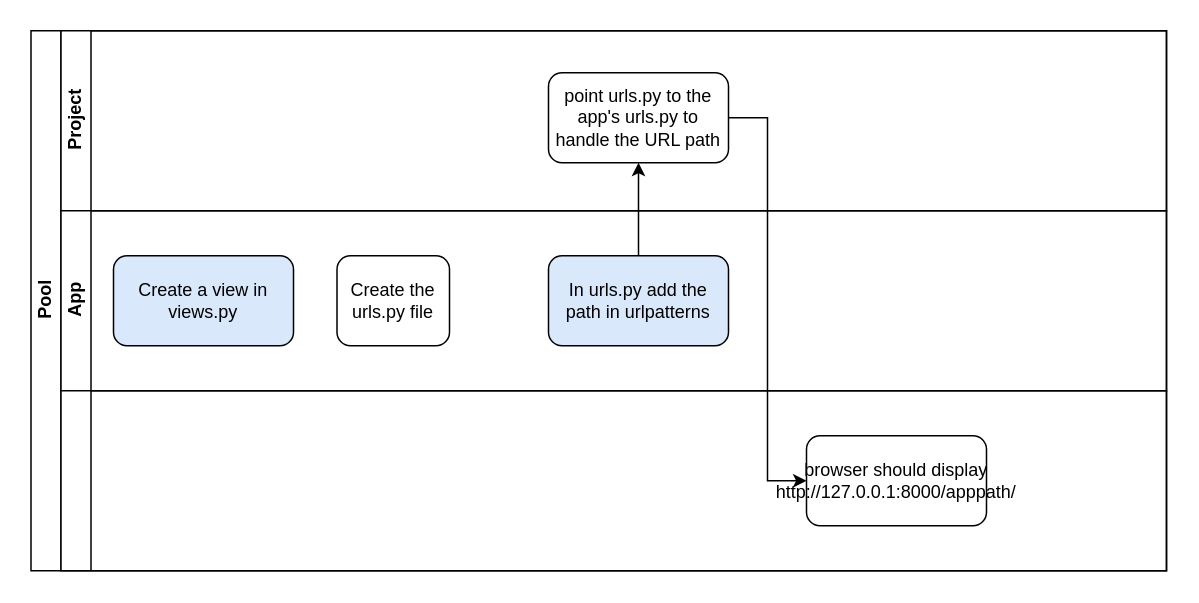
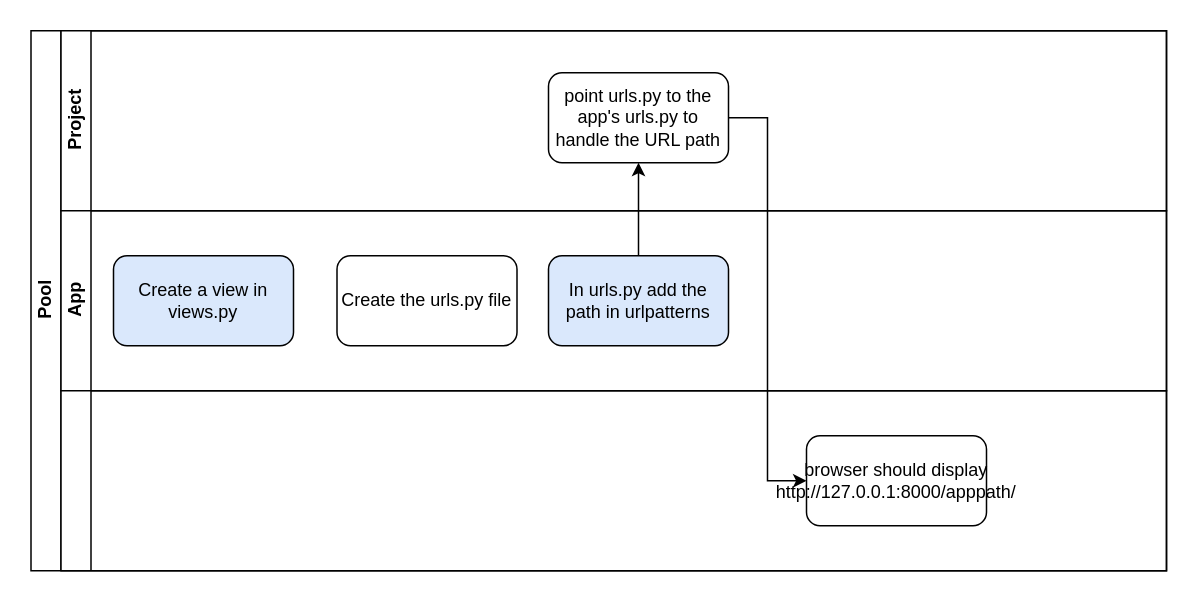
node "Create the urls.py file": size 113x90 -> 180x90
